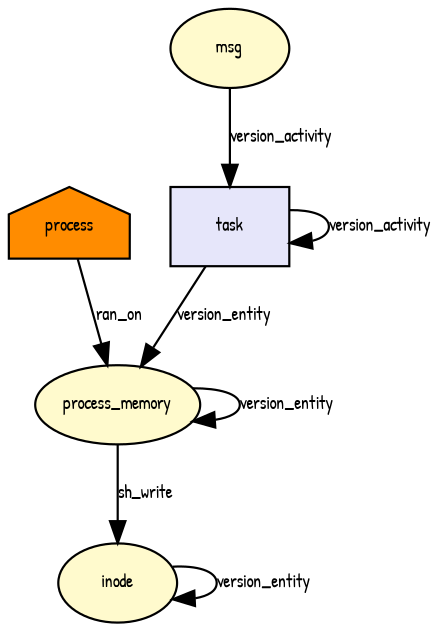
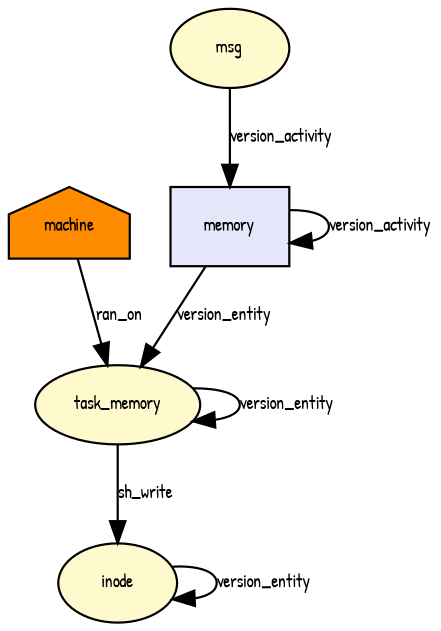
node "process": label "process" -> "machine"
node "task": label "task" -> "memory"
node "process_memory": label "process_memory" -> "task_memory"
